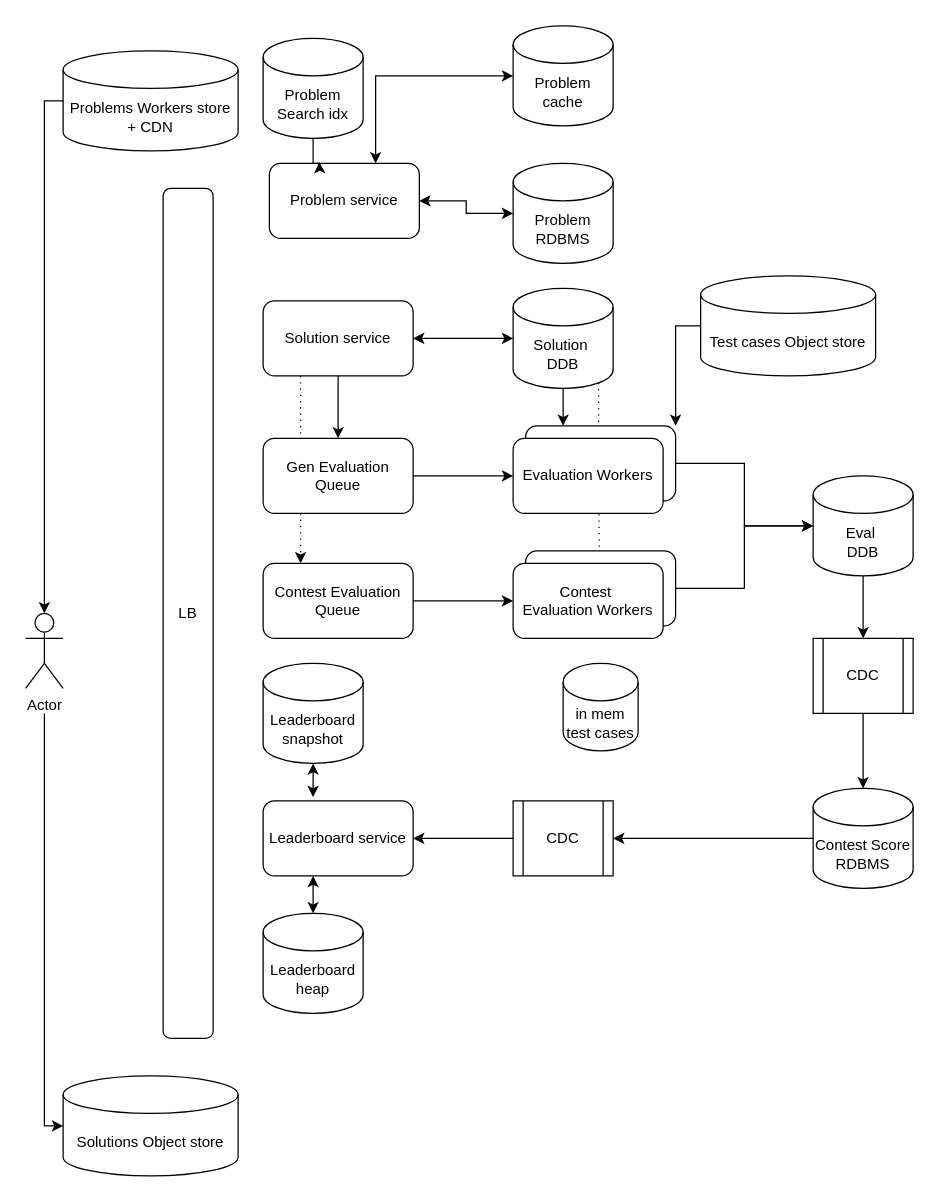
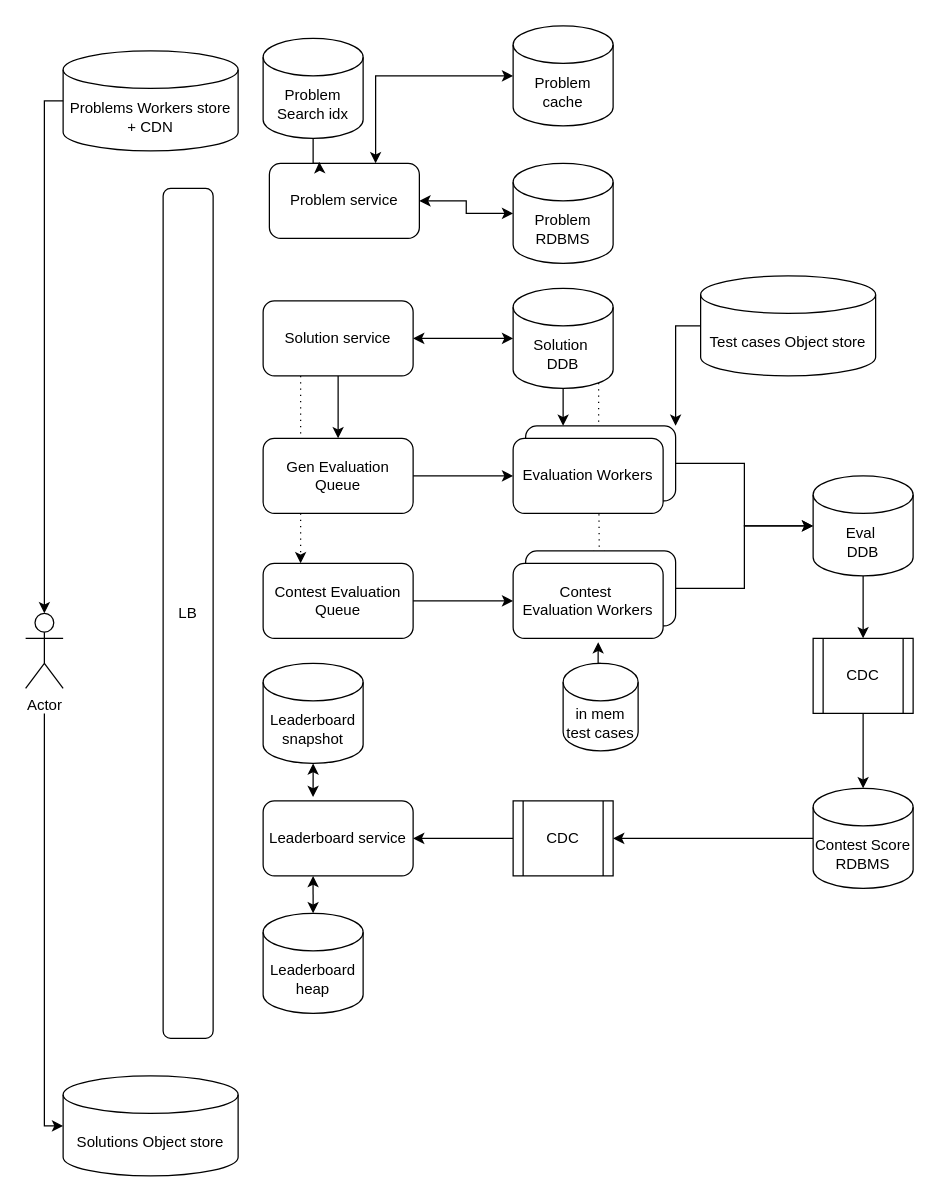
edge "in mem test cases" -> "Contest Evaluation Workers": added
